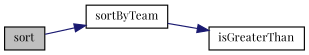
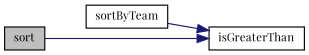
edge "sort" -> "sortByTeam": now "sort" -> "isGreaterThan"
